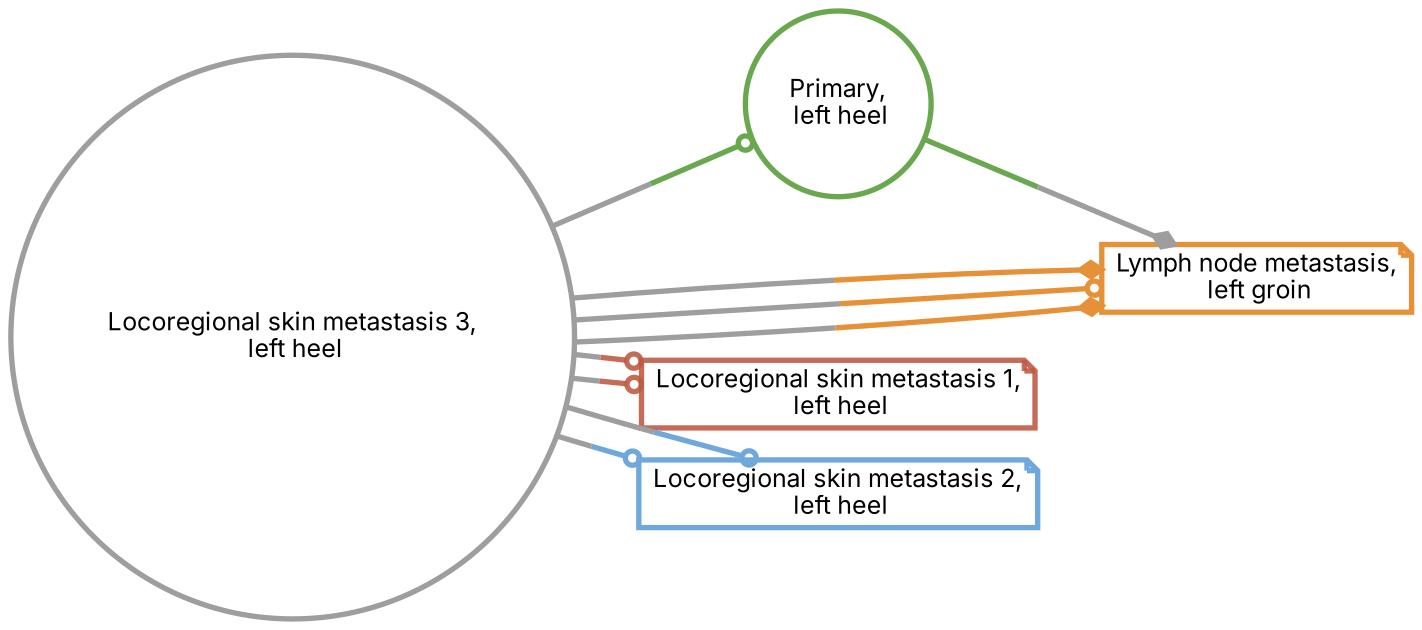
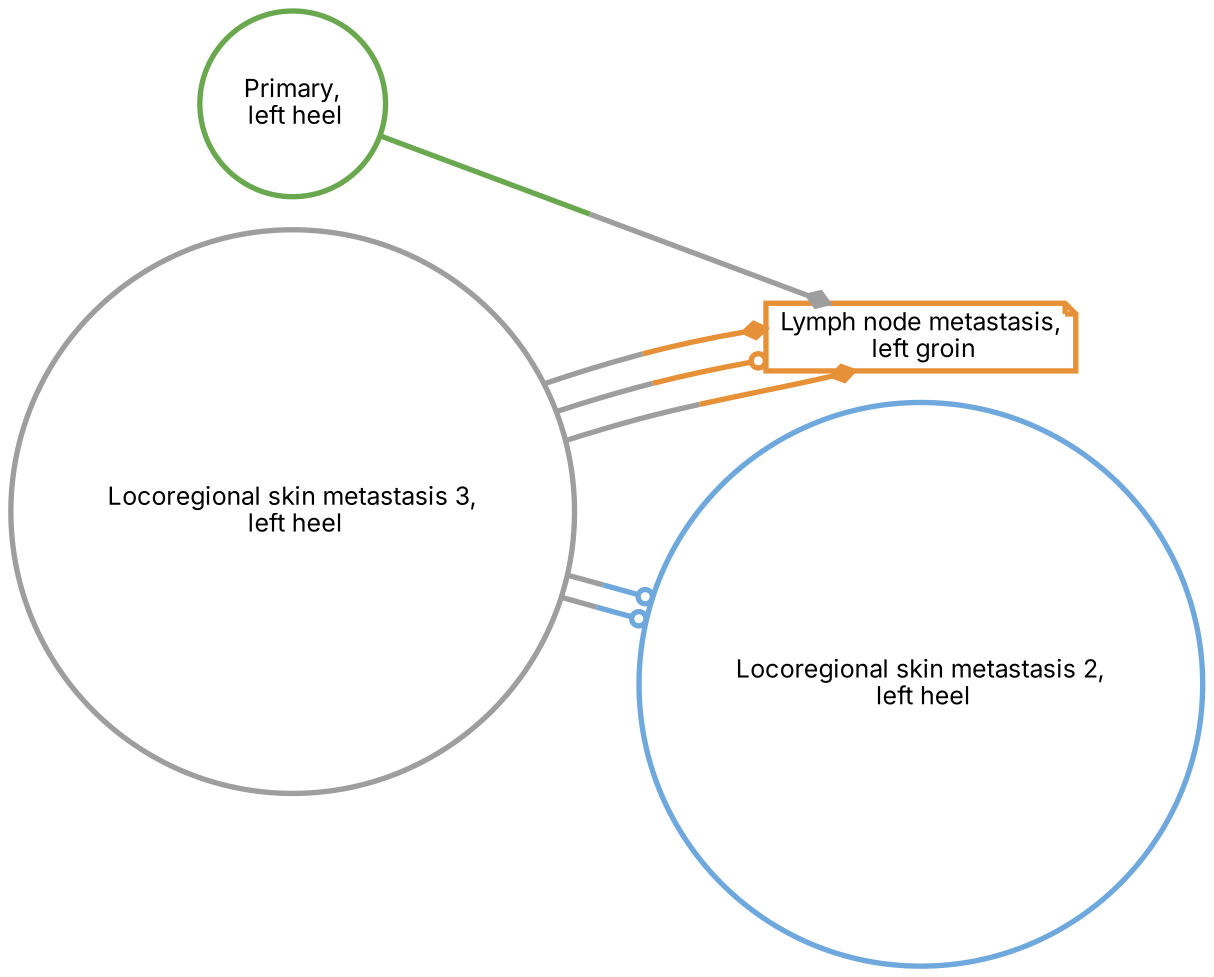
edge "Locoregional skin metastasis 3, left heel" -> "Primary, left heel": removed
node "Locoregional skin metastasis 1, left heel": removed
node "Locoregional skin metastasis 2, left heel": shape note -> circle
